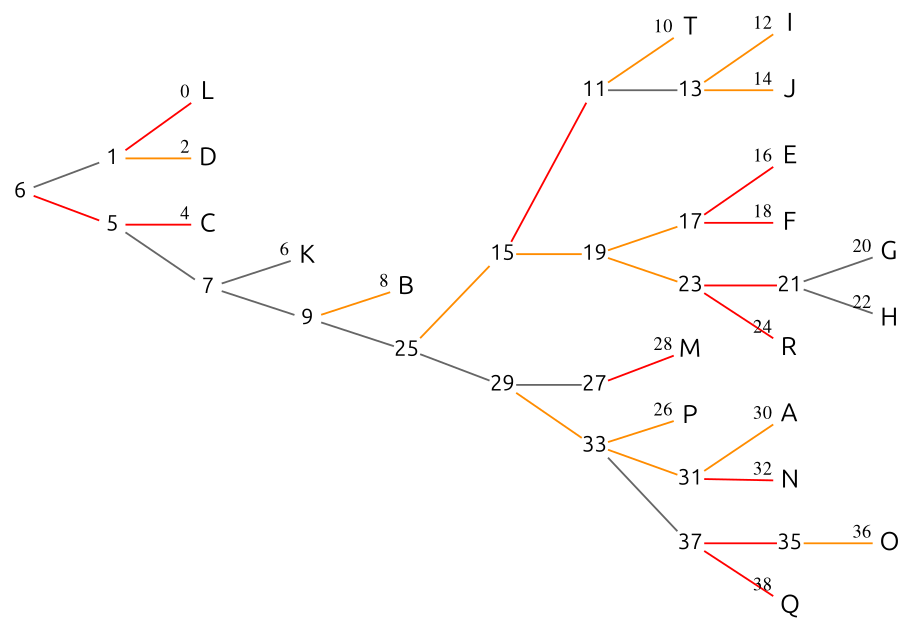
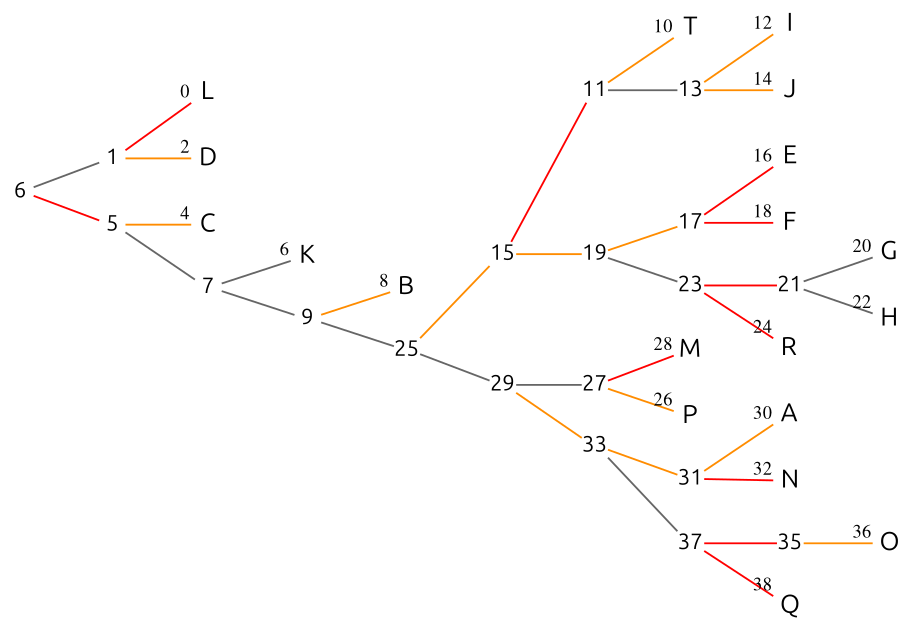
edge "5" -- "C": color red -> darkorange
edge "19" -- "23": color darkorange -> gray40
edge "P" -- "33": now "P" -- "27"
